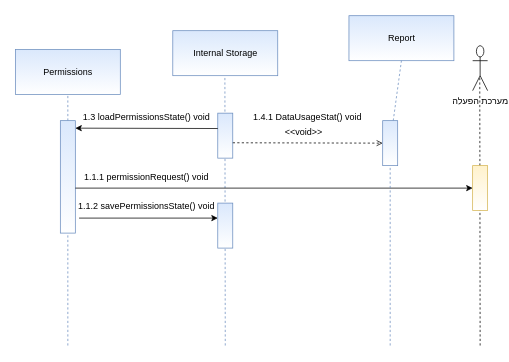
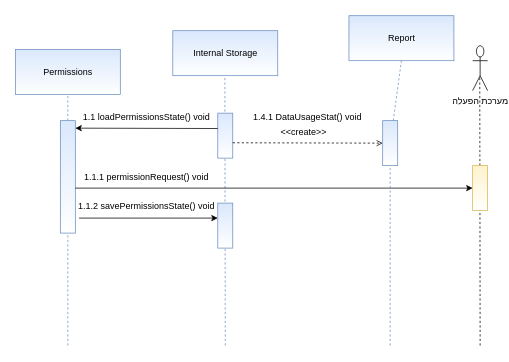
node "1.3 loadPermissionsState() void": label "1.3 loadPermissionsState() void" -> "1.1 loadPermissionsState() void"
node "<<void>>": label "<<void>>" -> "<<create>>"
